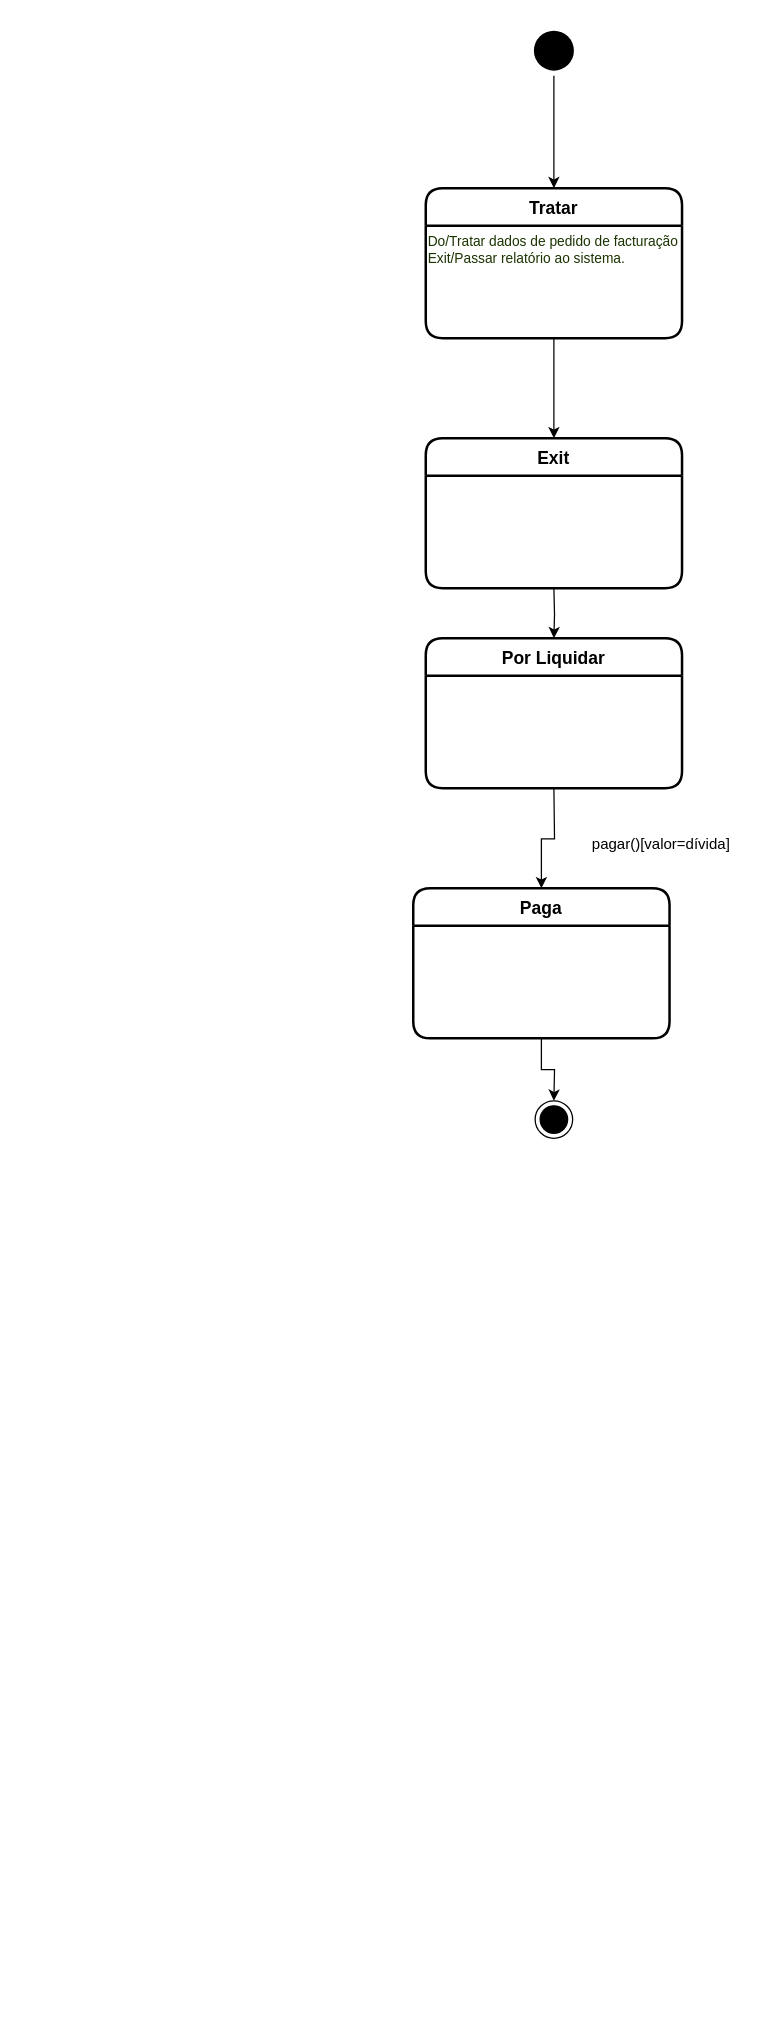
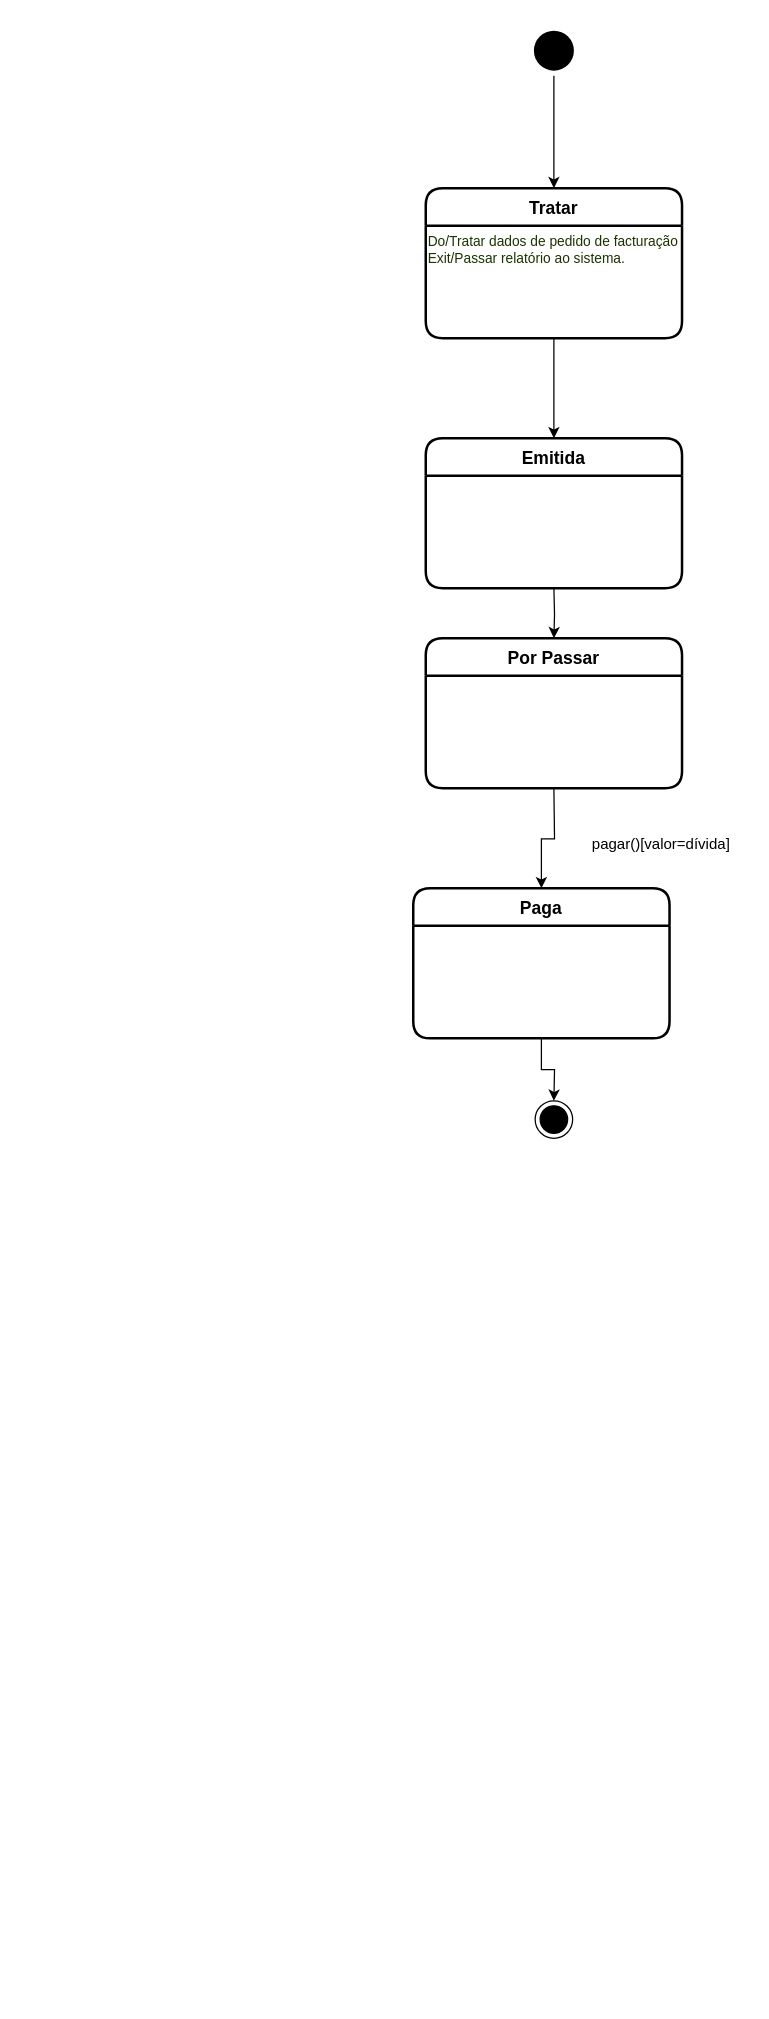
node "Exit": label "Exit" -> "Emitida"
node "Por Liquidar": label "Por Liquidar" -> "Por Passar"
